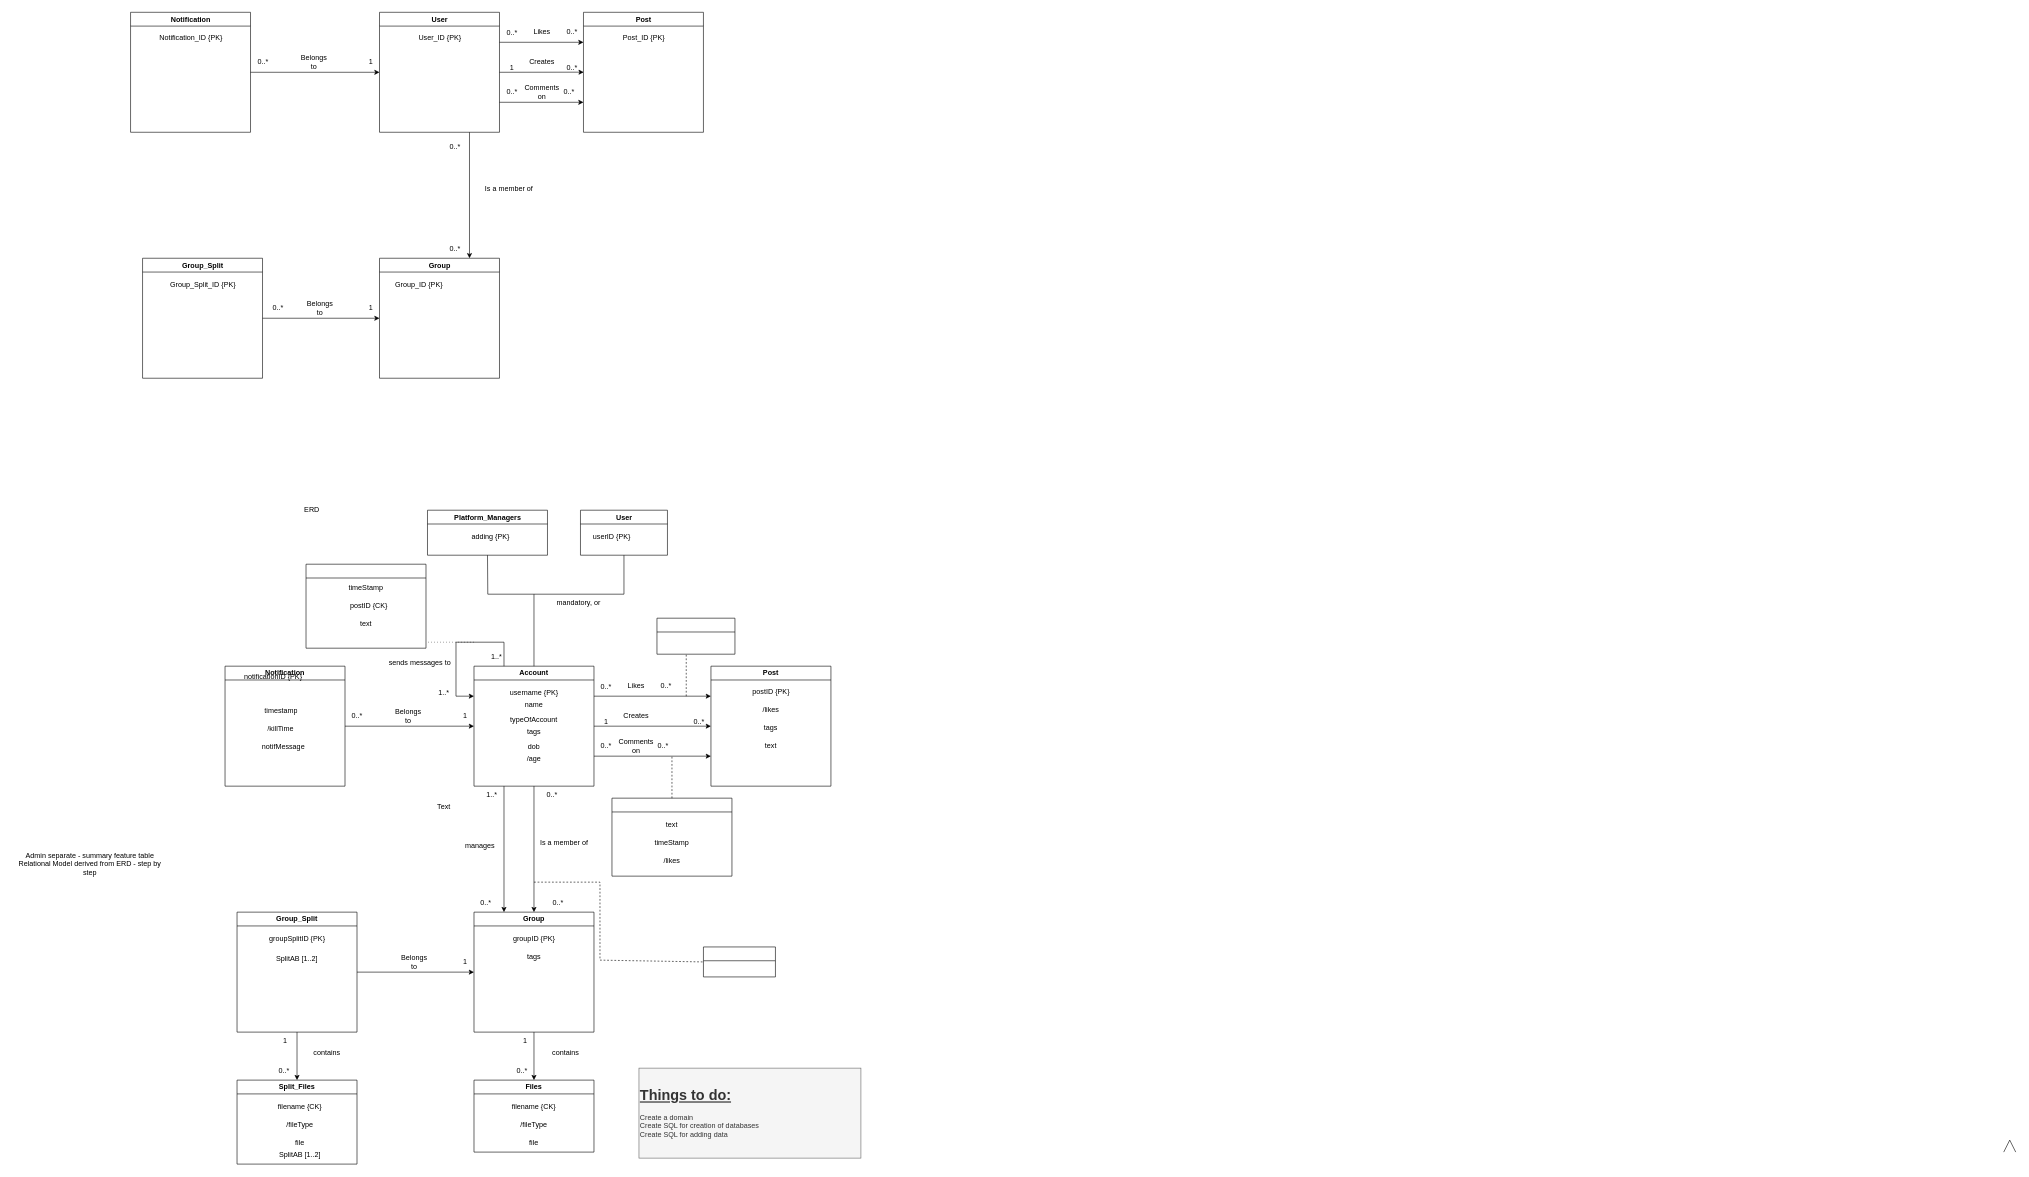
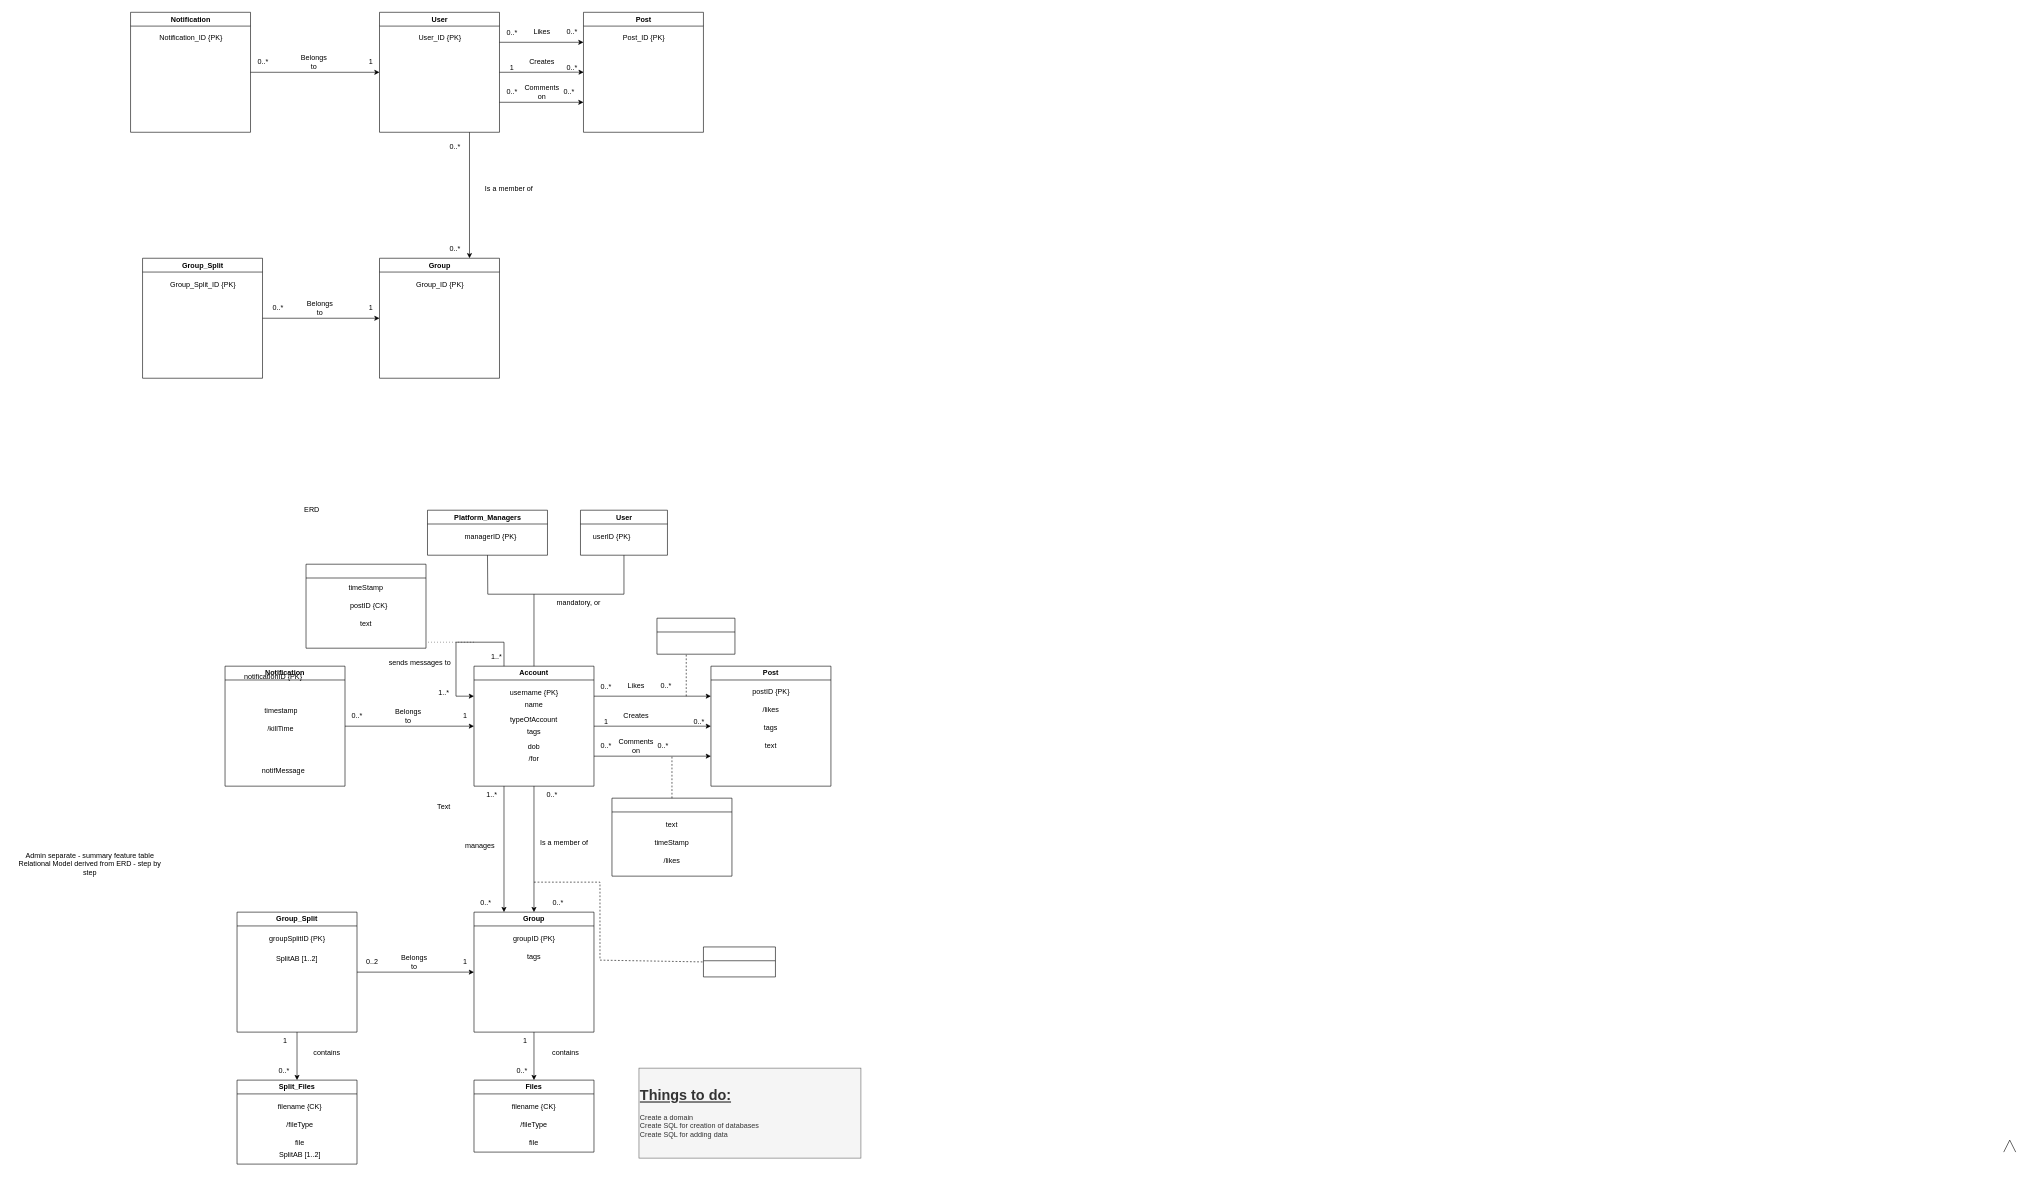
node "Group_ID {PK}": moved (418, 285) -> (439, 285)
node "adding {PK}": label "adding {PK}" -> "managerID {PK}"
node "notifMessage": moved (283, 747) -> (283, 771)
node "/age": label "/age" -> "/for"
node "0..2": added
